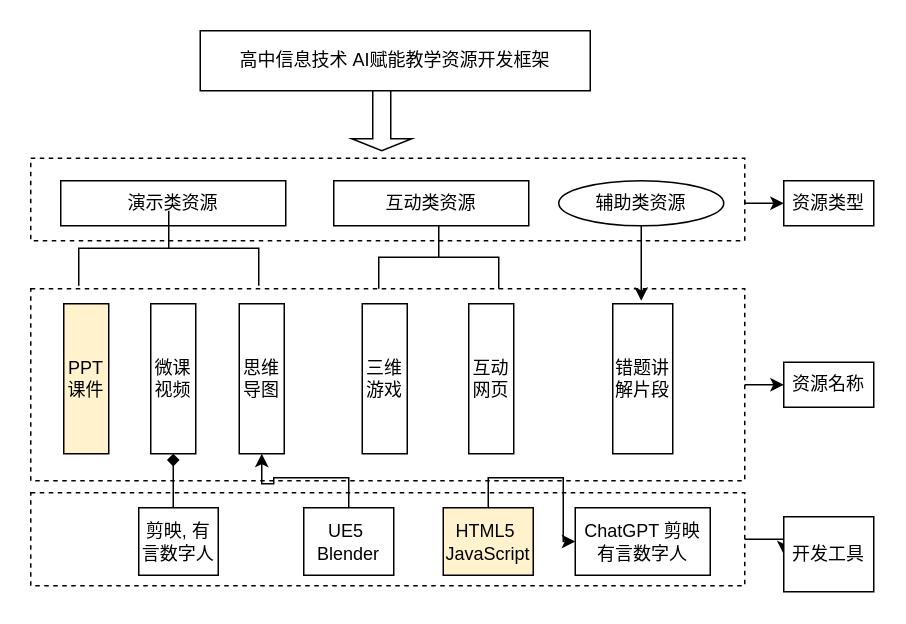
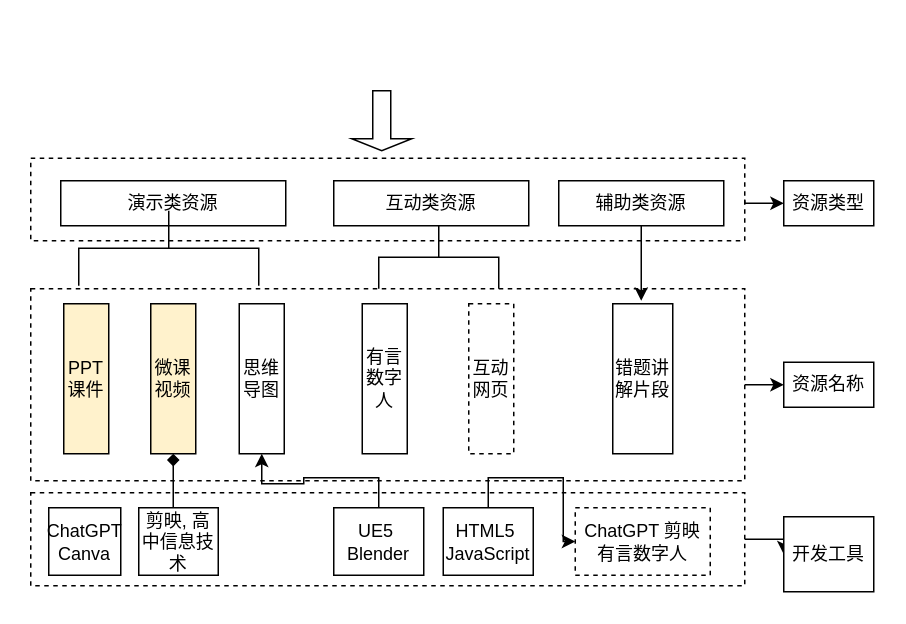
node "高中信息技术 AI赋能教学资源开发框架": removed
node "辅助类资源": shape ellipse -> rectangle
node "微课视频": fillcolor #ffffff -> #fff2cc
node "三维游戏": label "三维游戏" -> "有言数字人"
node "互动网页": style solid -> dashed
node "ChatGPT Canva": added
node "剪映, 有言数字人": label "剪映, 有言数字人" -> "剪映, 高中信息技术"
node "UE5 Blender": moved (349, 542) -> (379, 542)
node "HTML5 JavaScript": fillcolor #fff2cc -> #ffffff
node "ChatGPT 剪映 有言数字人": style solid -> dashed
